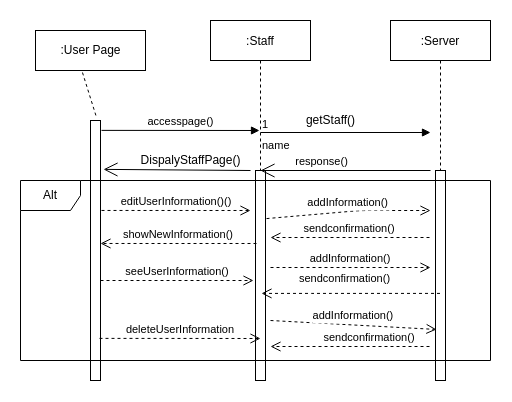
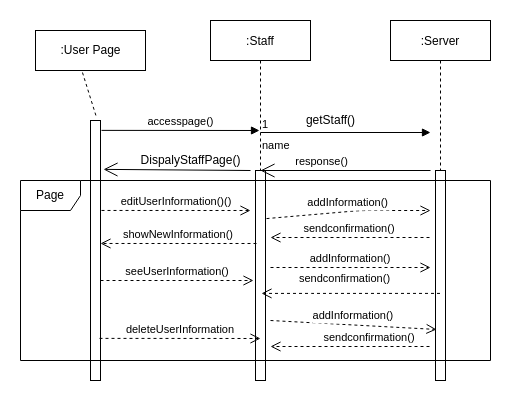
node "Alt": label "Alt" -> "Page"
